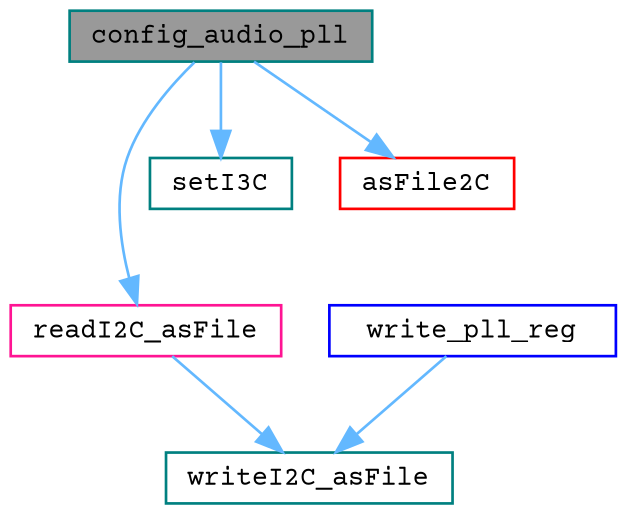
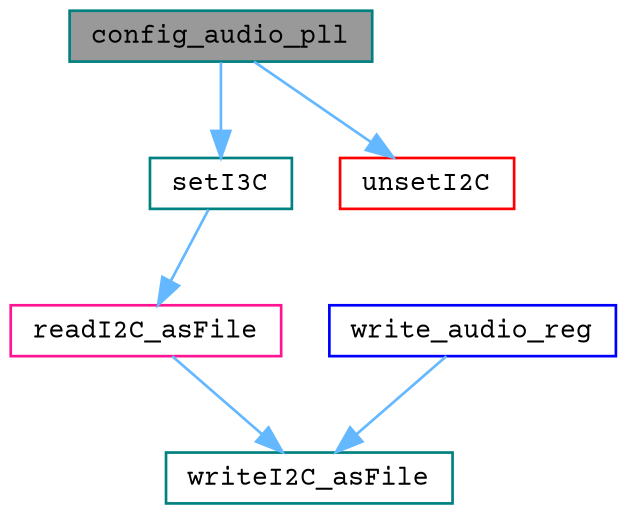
edge "config_audio_pll" -> "readI2C_asFile": now "setI3C" -> "readI2C_asFile"
node "asFile2C": label "asFile2C" -> "unsetI2C"
node "write_pll_reg": label "write_pll_reg" -> "write_audio_reg"
